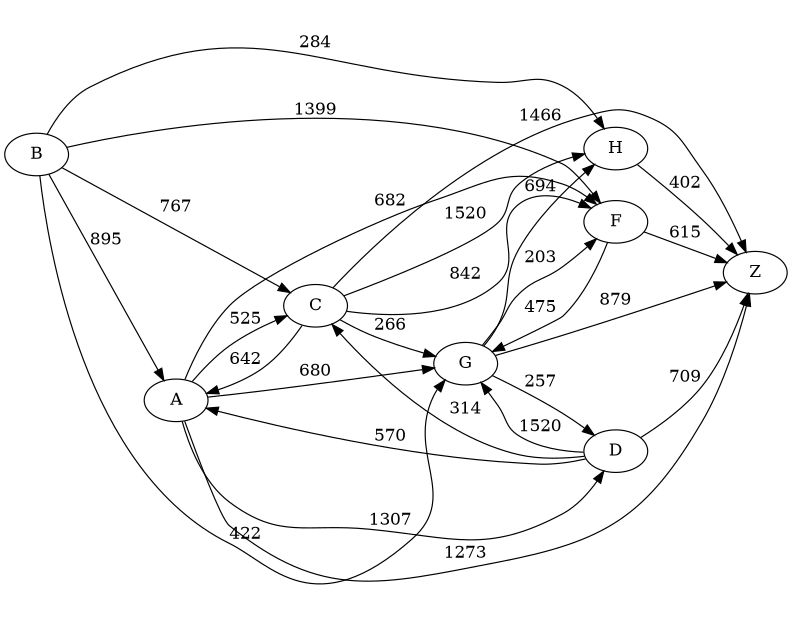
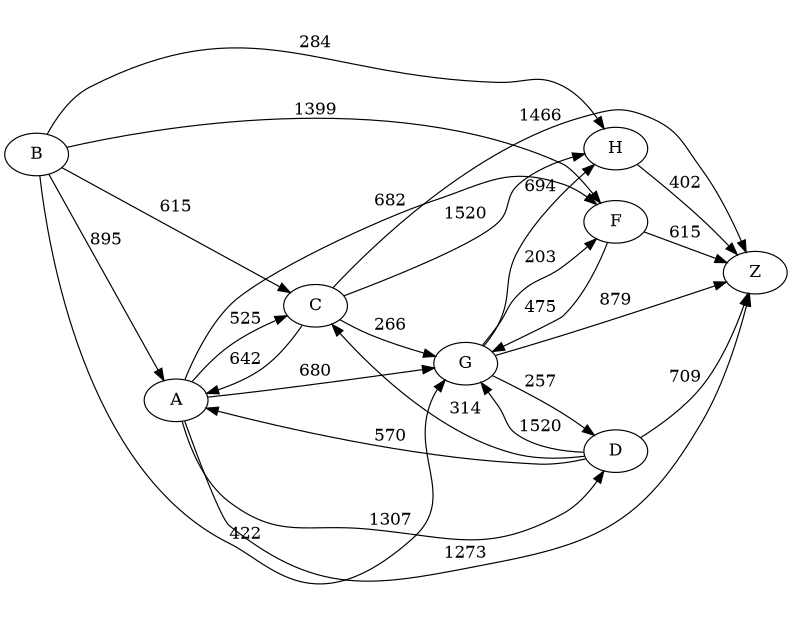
edge "B" -> "C": label "767" -> "615"
edge "C" -> "F": removed, label "842"
